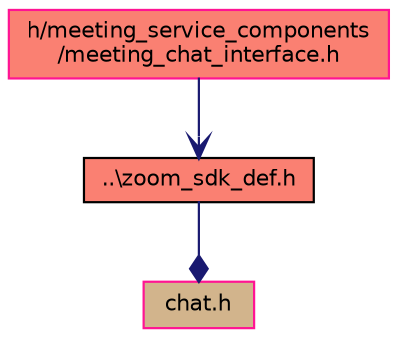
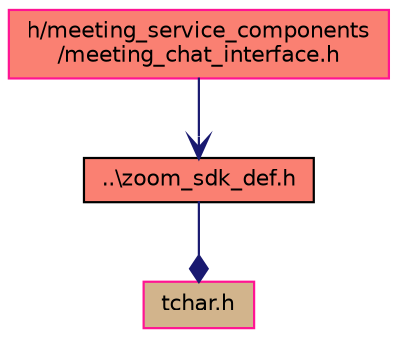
node "chat.h": label "chat.h" -> "tchar.h"
